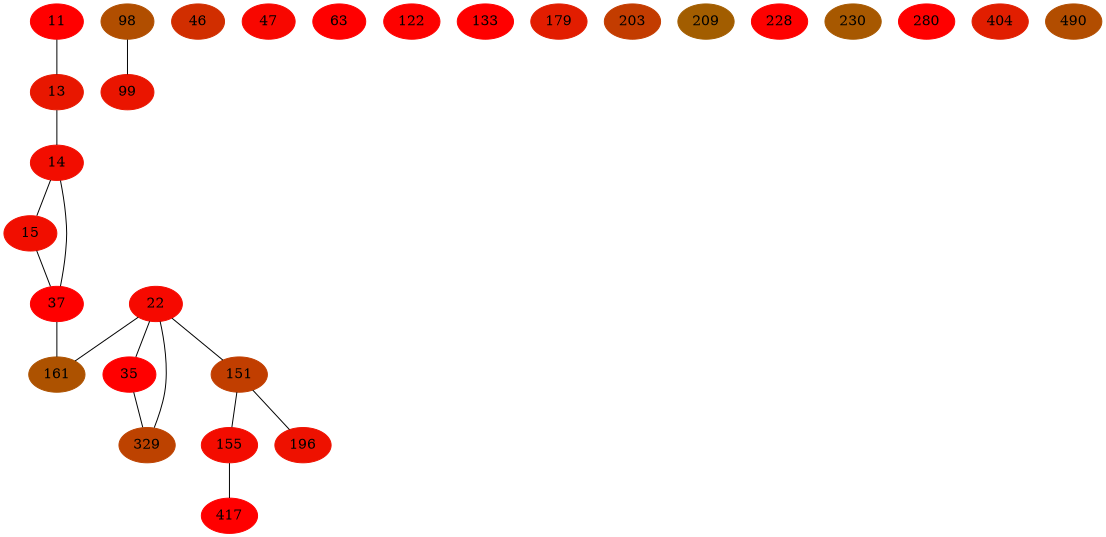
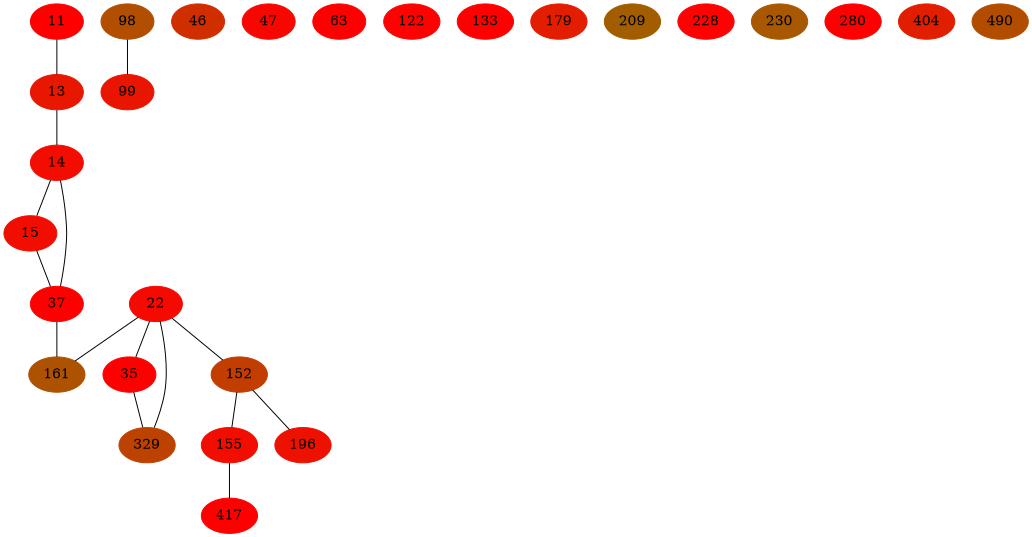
node "203": removed
node "151": label "151" -> "152"
